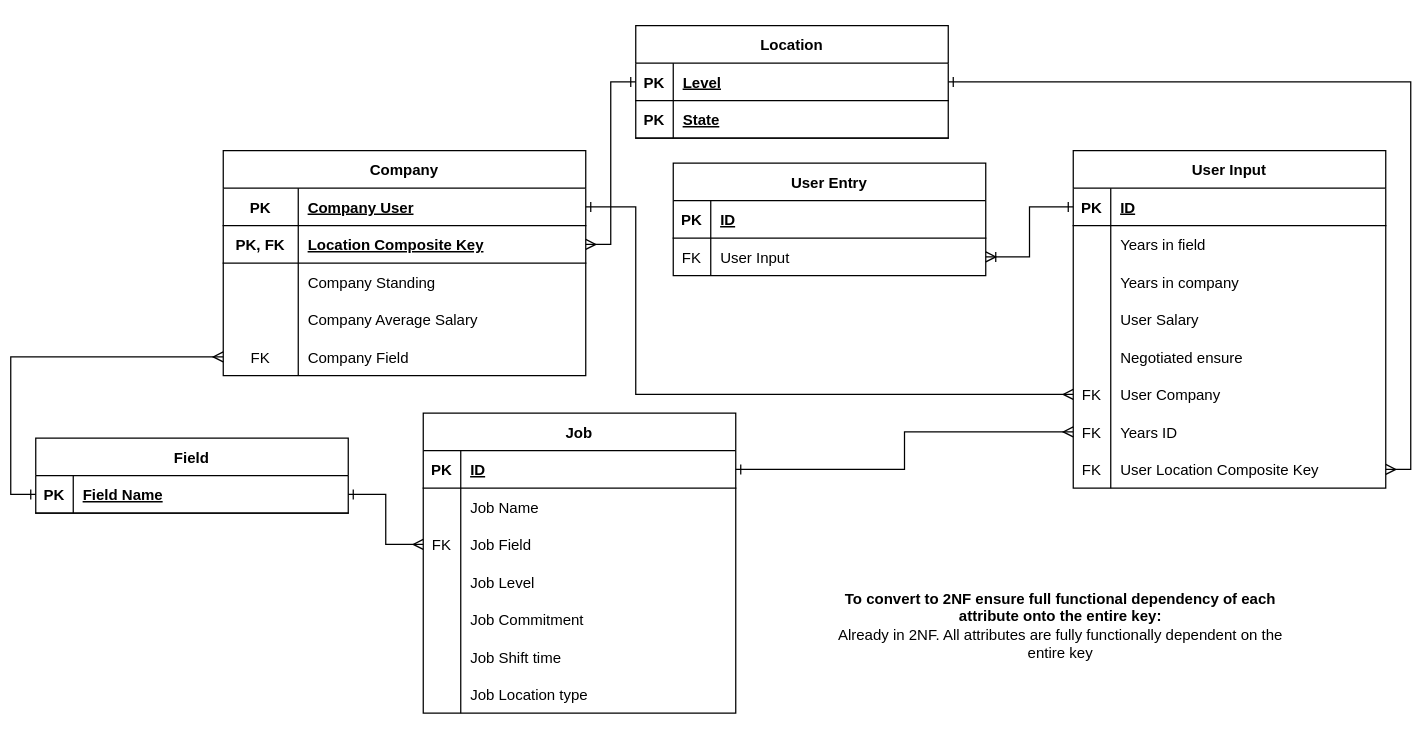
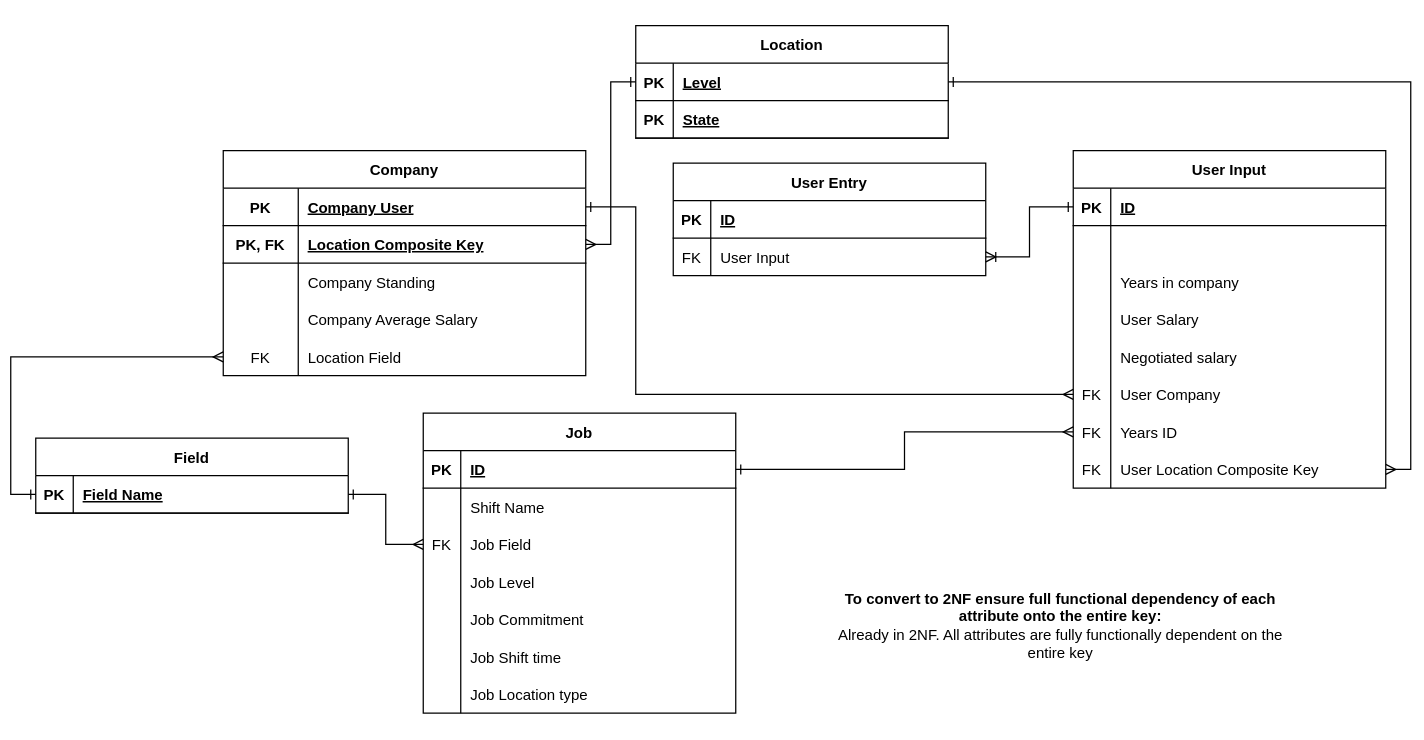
node "Years in field": removed
node "Company Field": label "Company Field" -> "Location Field"
node "Negotiated ensure": label "Negotiated ensure" -> "Negotiated salary"
node "Job Name": label "Job Name" -> "Shift Name"
